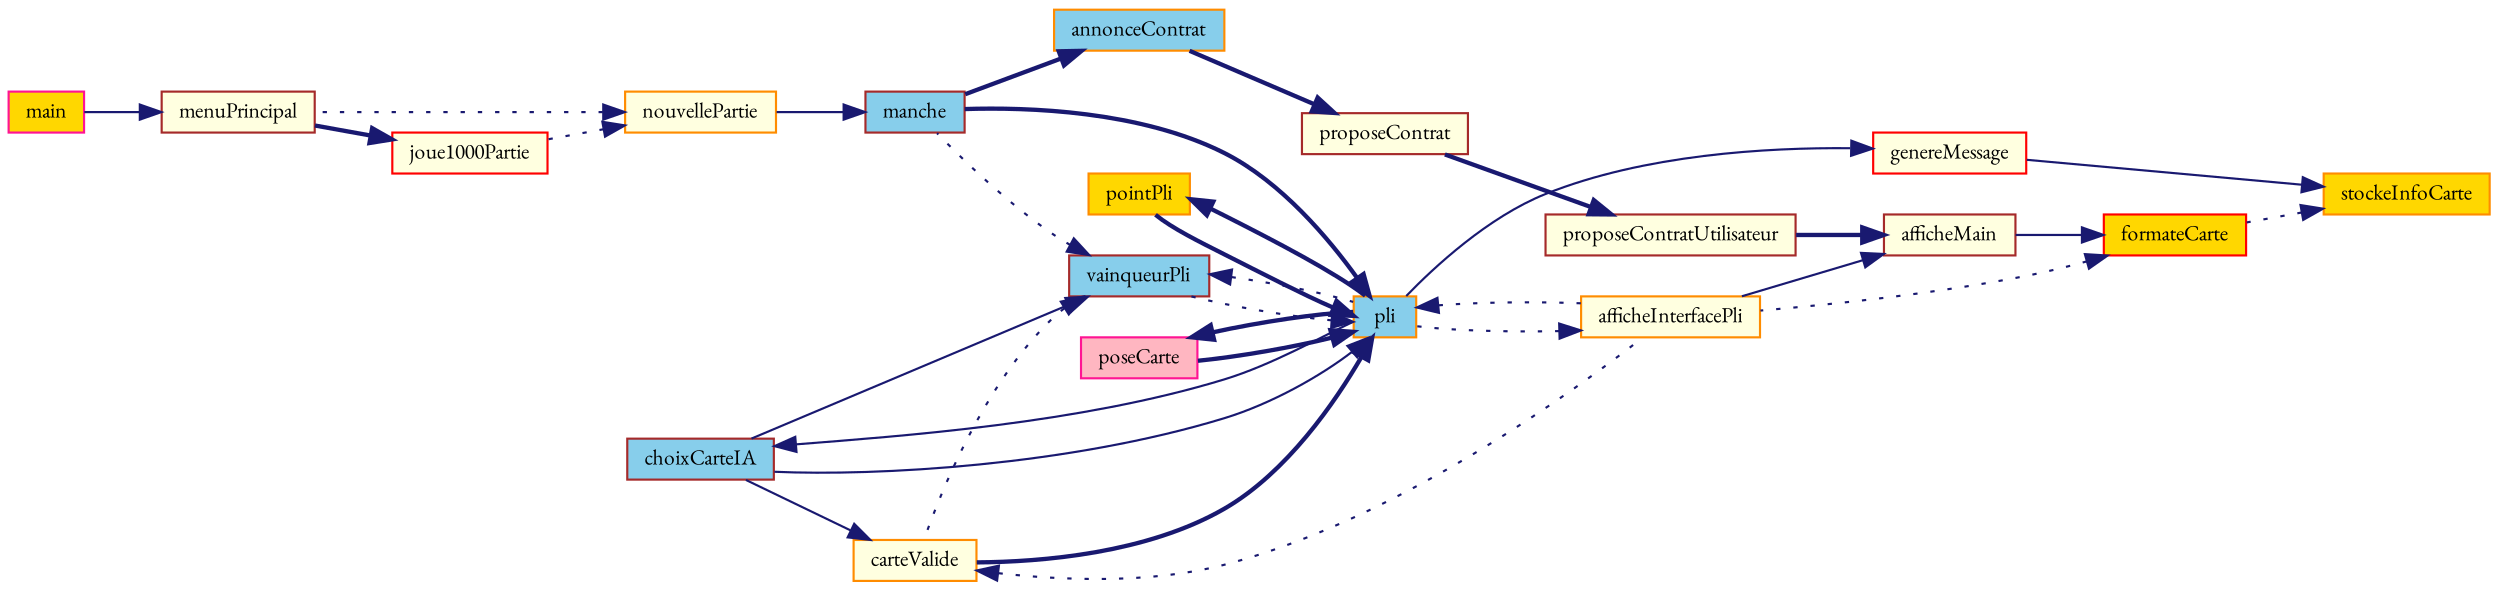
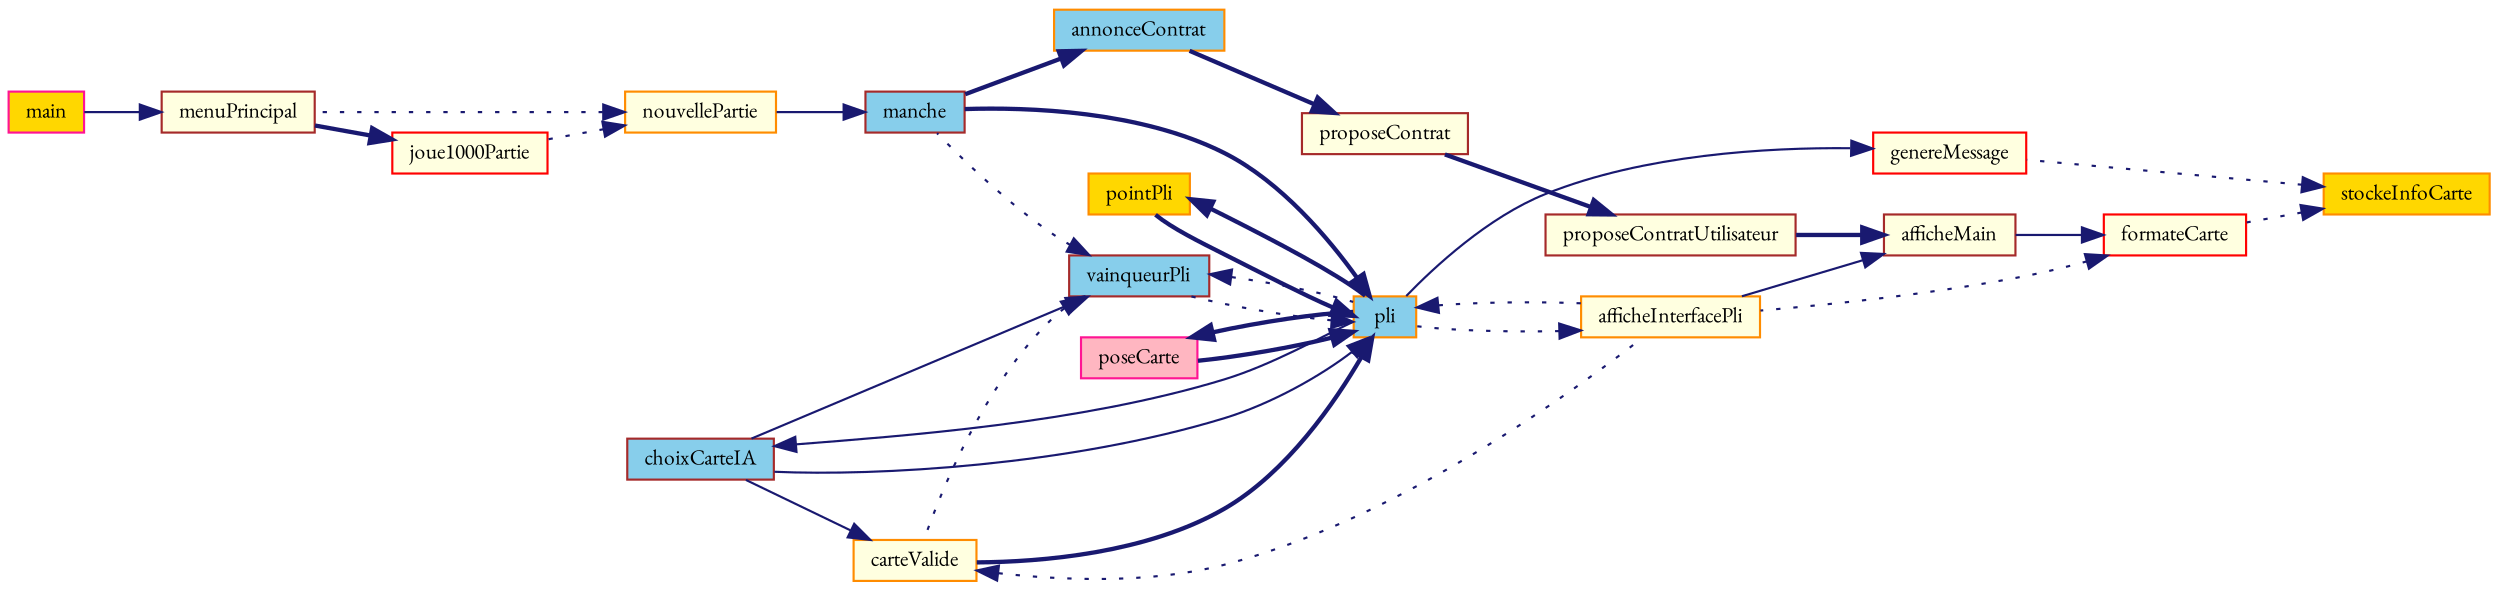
edge "genereMessage" -> "stockeInfoCarte": style solid -> dotted
node "formateCarte": fillcolor gold -> lightyellow
